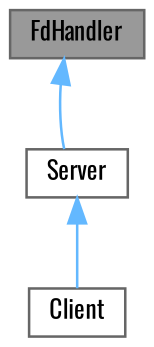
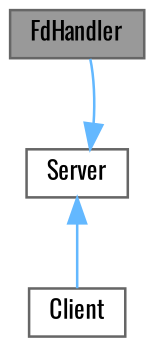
edge "Server" -> "FdHandler": reversed
